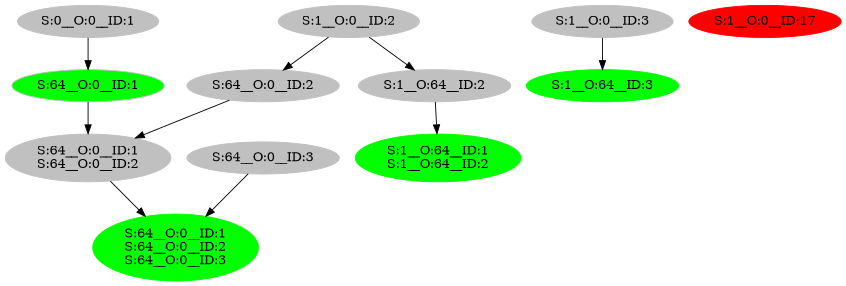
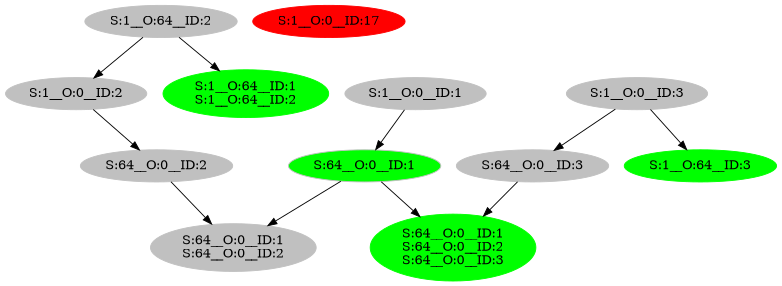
node "S:0__O:0__ID:1": label "S:0__O:0__ID:1" -> "S:1__O:0__ID:1"
edge "S:1__O:0__ID:2" -> "S:1__O:64__ID:2": reversed
edge "S:1__O:0__ID:3" -> "S:64__O:0__ID:3": added
edge "S:64__O:0__ID:1 S:64__O:0__ID:2" -> "S:64__O:0__ID:1 S:64__O:0__ID:2 S:64__O:0__ID:3": now "S:64__O:0__ID:1" -> "S:64__O:0__ID:1 S:64__O:0__ID:2 S:64__O:0__ID:3"
